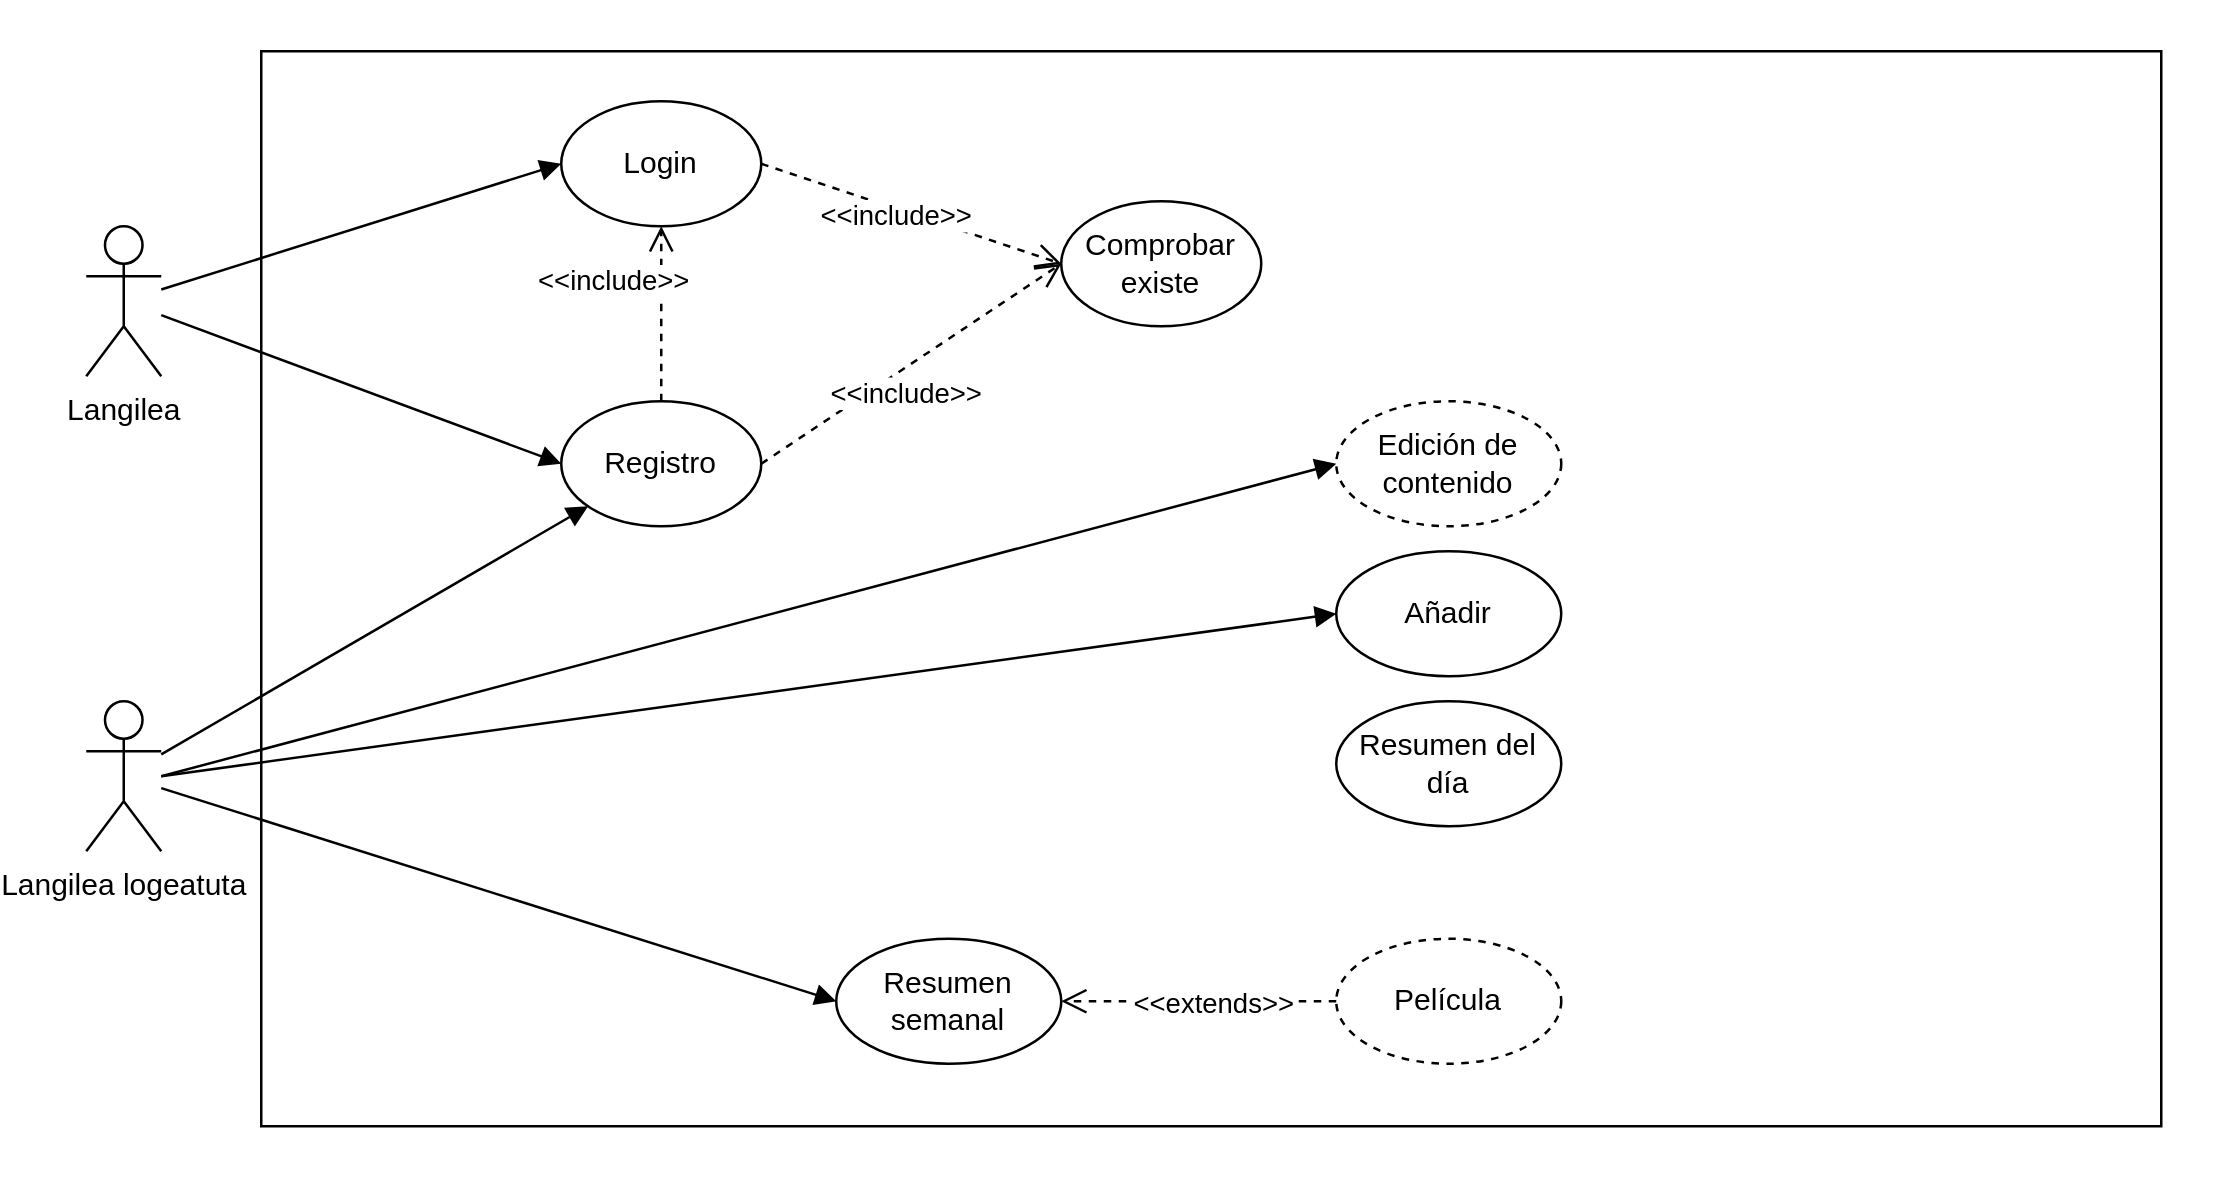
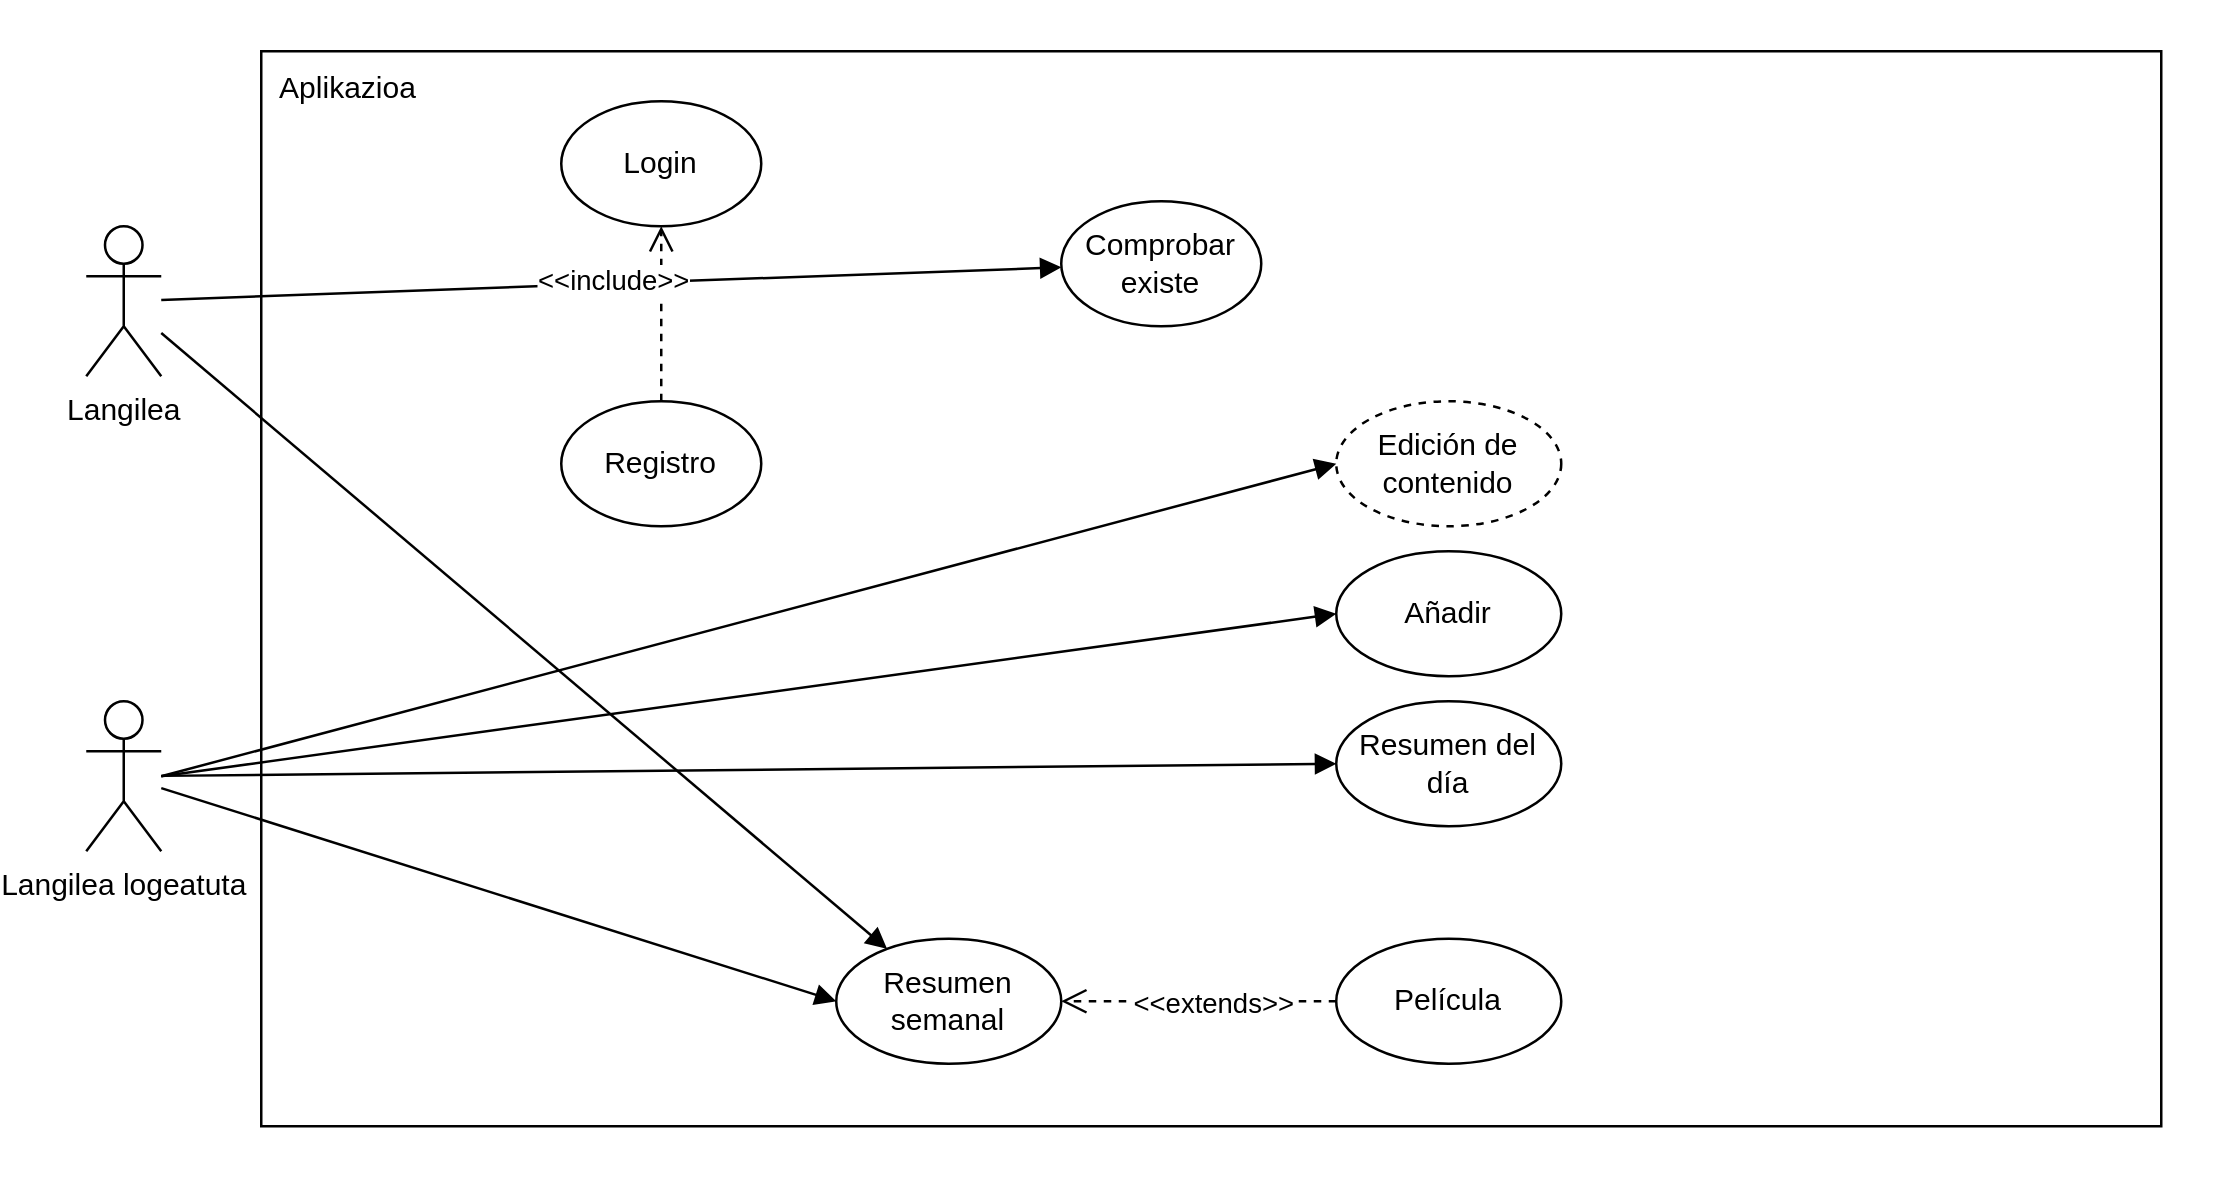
node "Aplikazioa": added
edge "Login" -> "Comprobar existe": removed, label "<<include>>"
edge "Langilea" -> "Login": now "Langilea" -> "Resumen semanal"
edge "Registro" -> "Comprobar existe": removed, label "<<include>>"
edge "Langilea" -> "Registro": now "Langilea" -> "Comprobar existe"
edge "Langilea logeatuta" -> "Registro": now "Langilea logeatuta" -> "Resumen del día"
node "Película": style dashed -> solid
